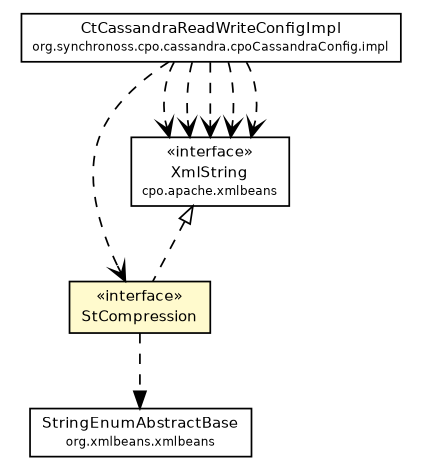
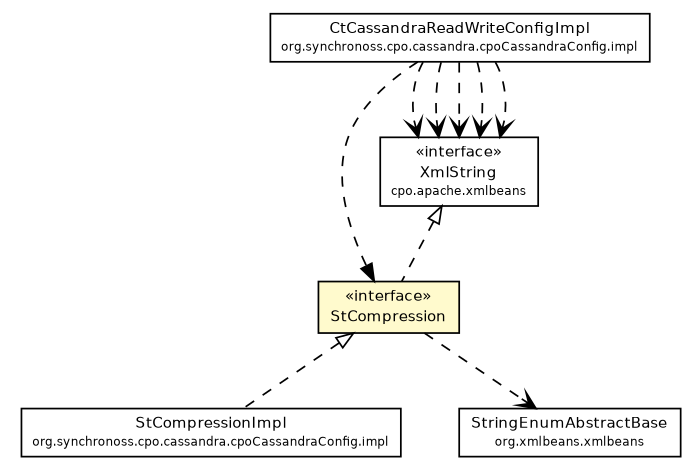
edge "CtCassandraReadWriteConfigImpl" -> "StCompression": arrowhead open -> normal
edge "StCompression" -> "StringEnumAbstractBase": arrowhead normal -> open
node "StCompressionImpl": added
